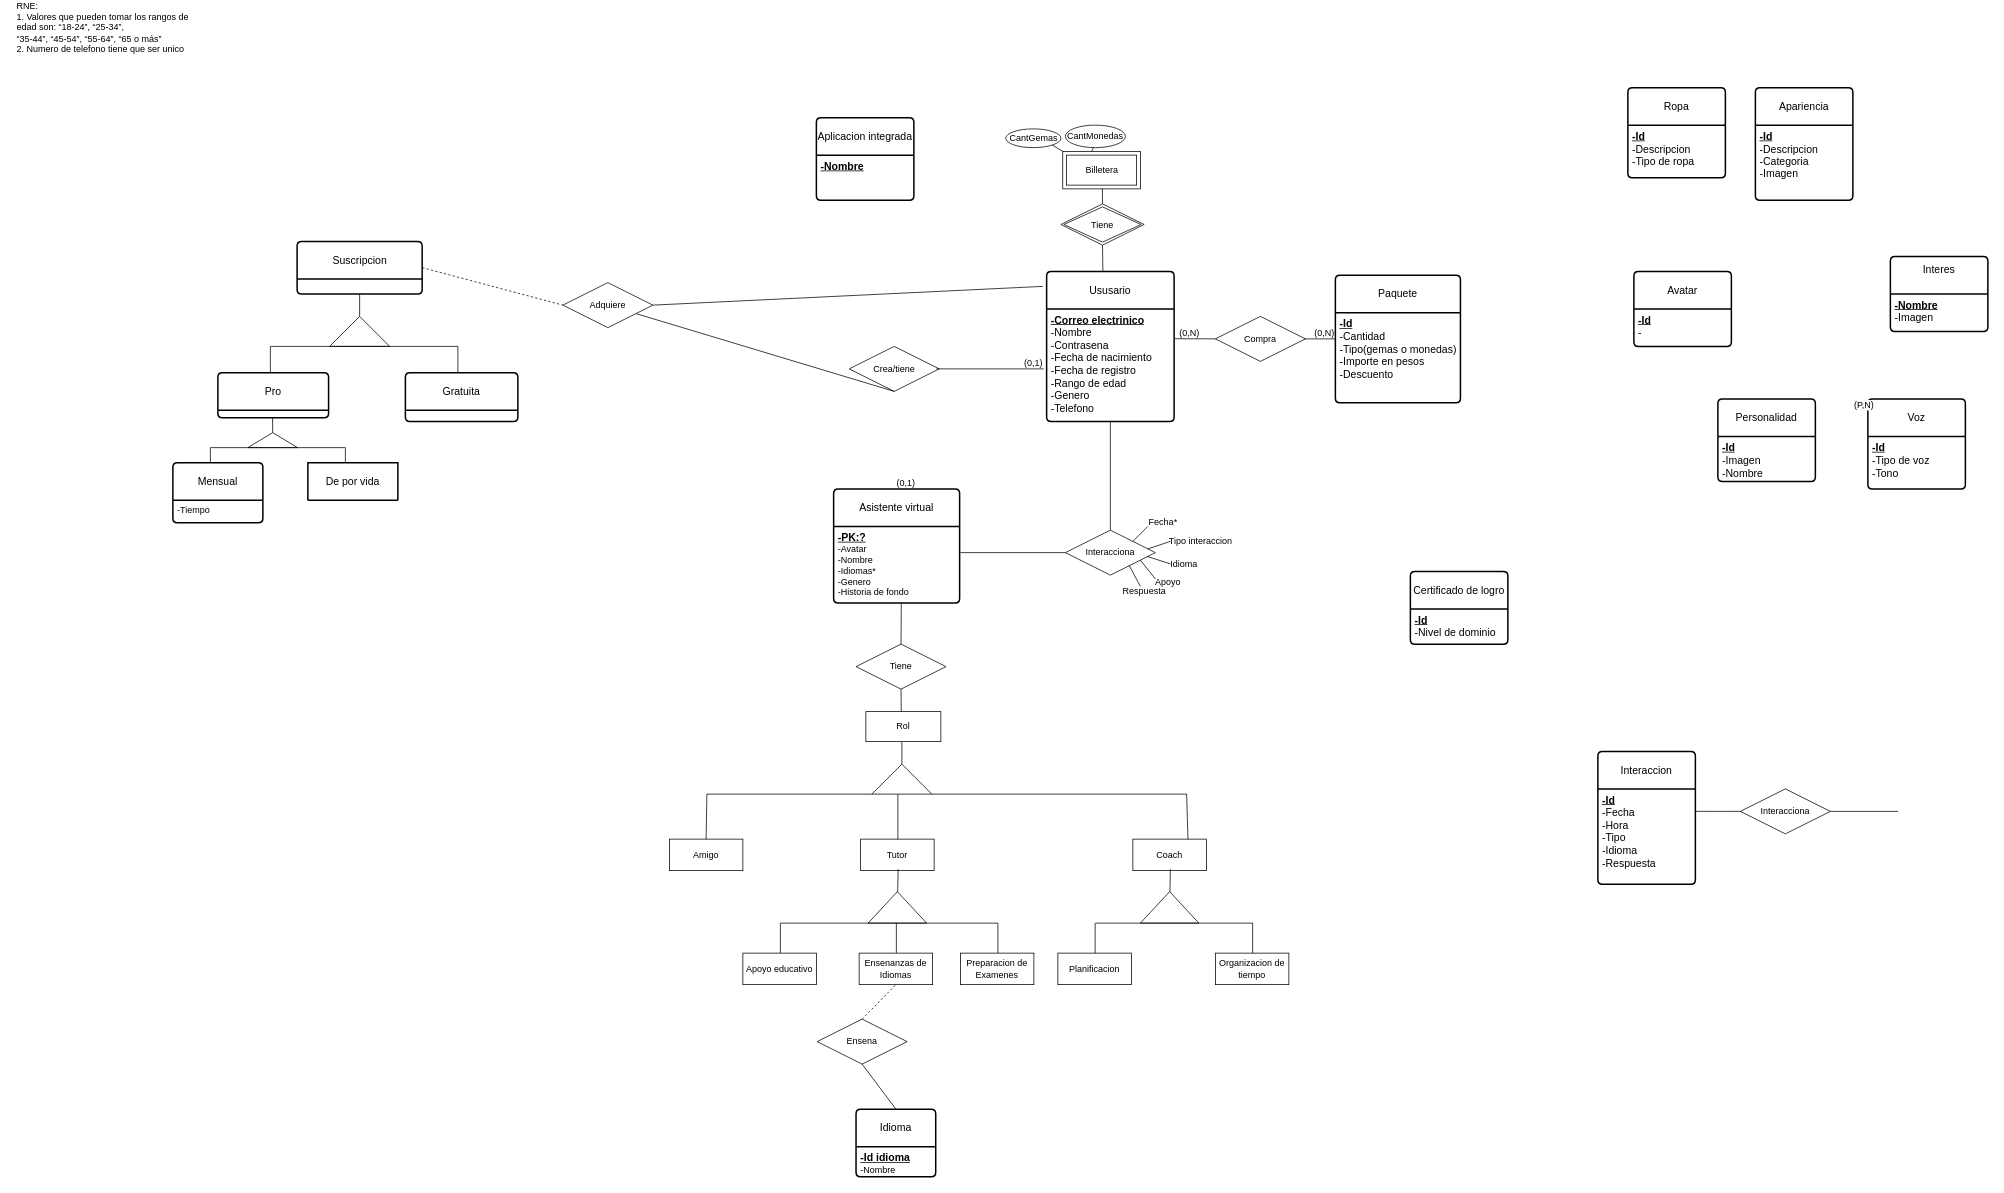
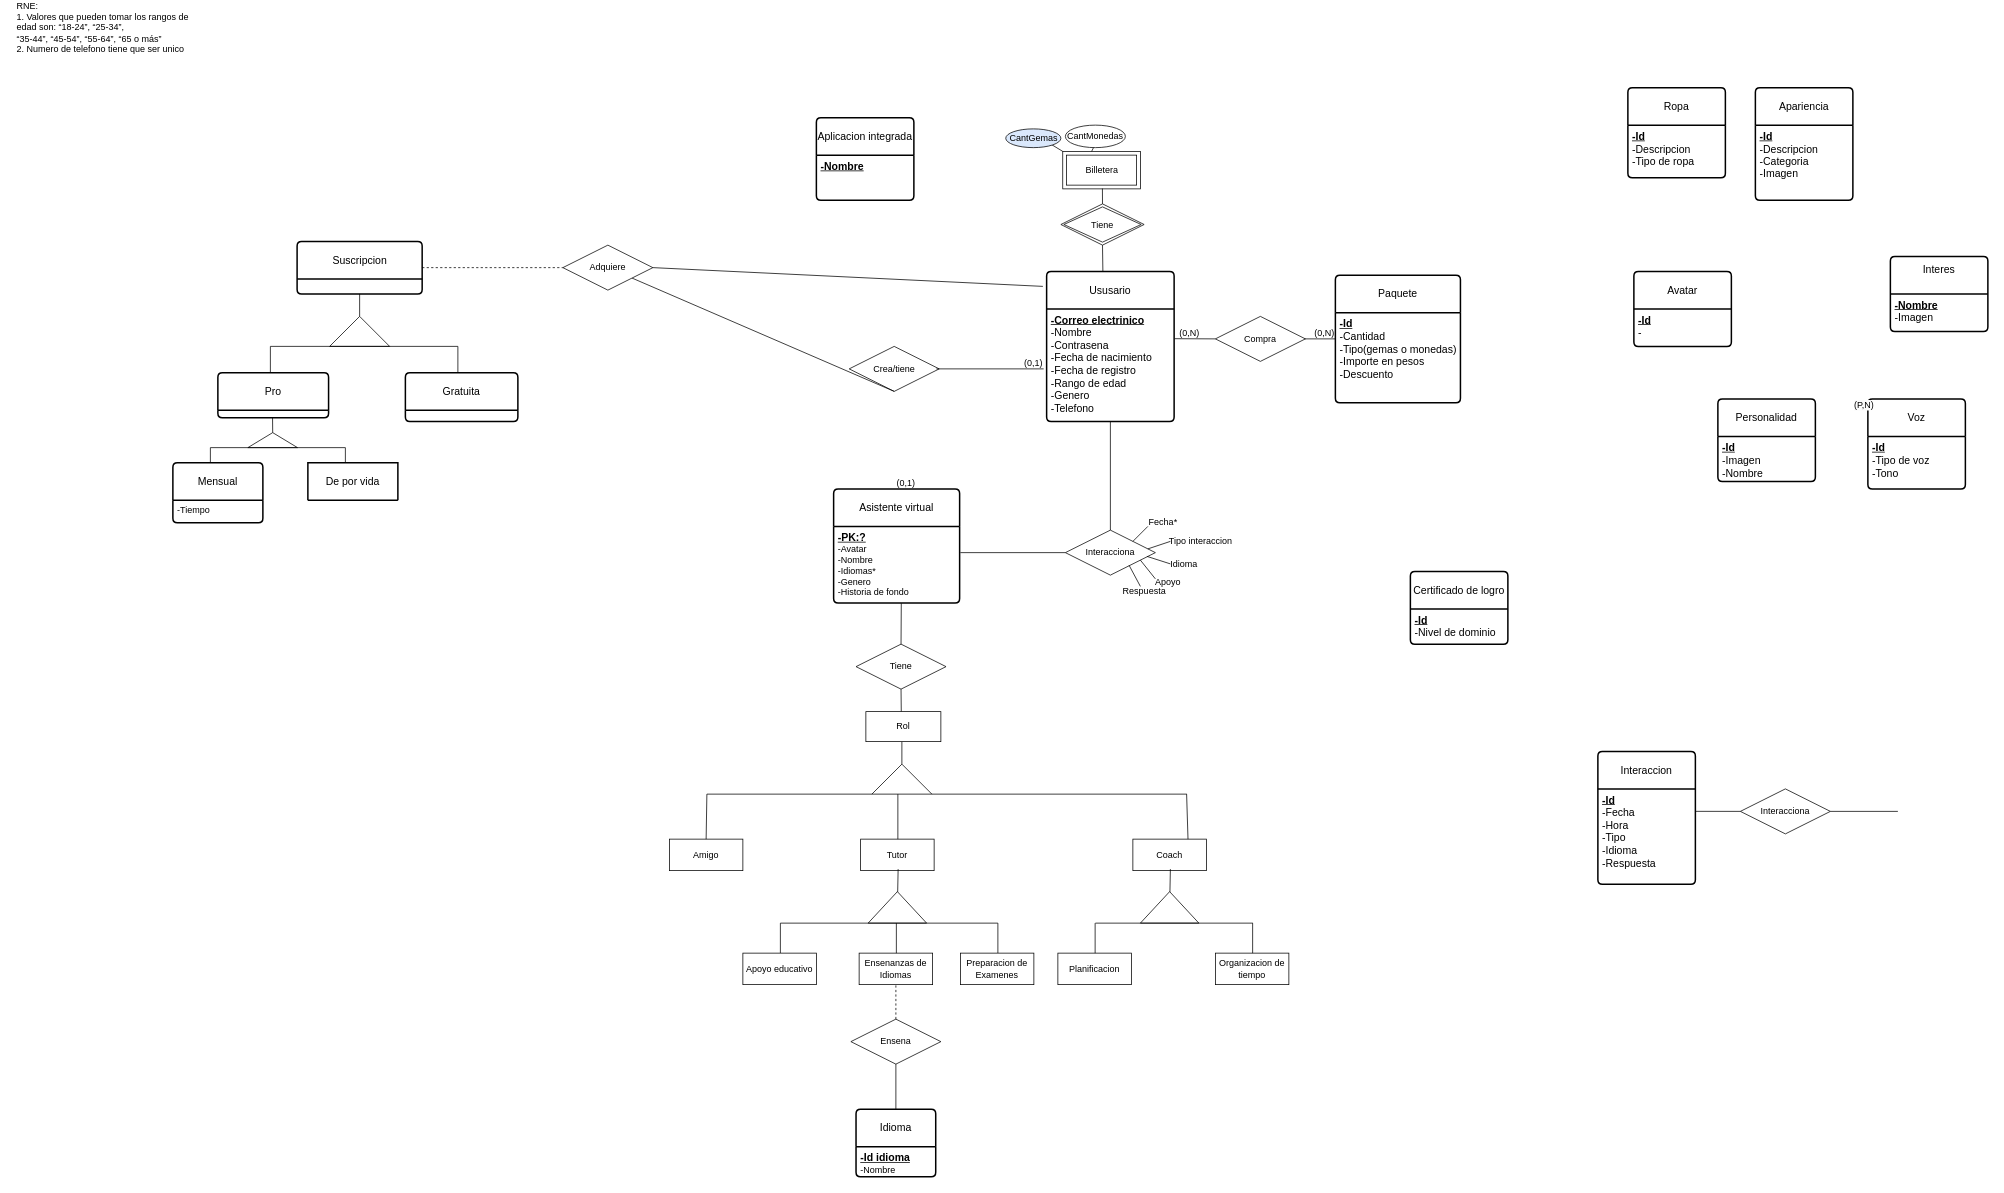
node "CantGemas": fillcolor #ffffff -> #dae8fc
node "Adquiere": moved (608, 305) -> (608, 267)
node "Ensena": moved (862, 1041) -> (896, 1041)
